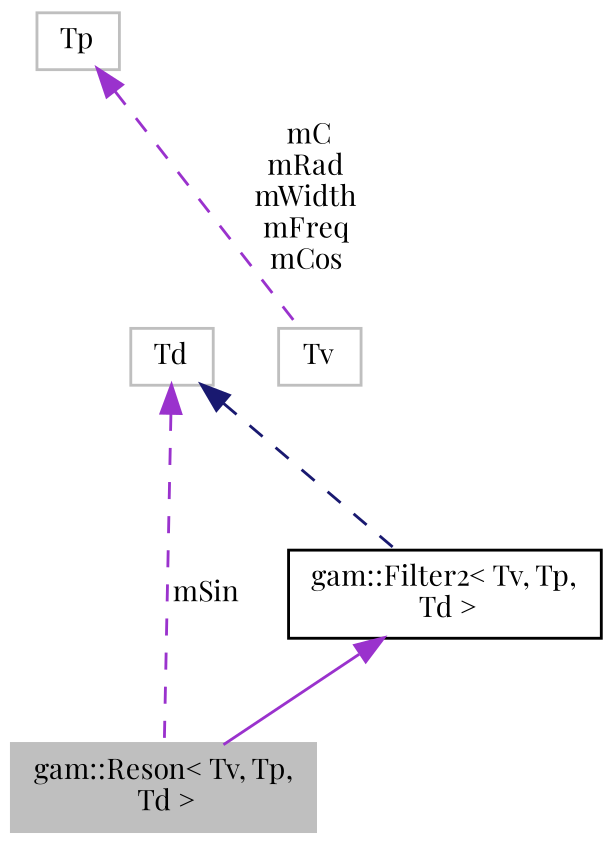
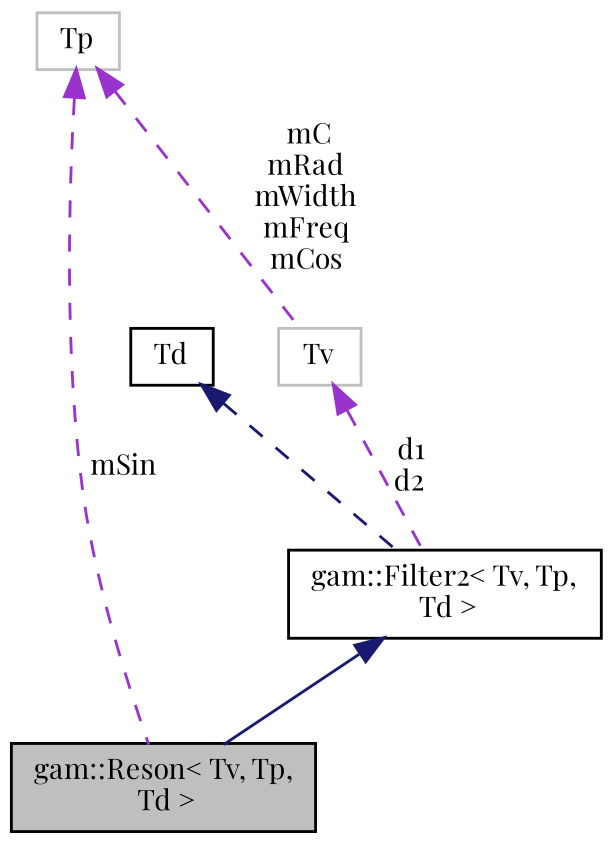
node "Td": color grey75 -> black
edge "gam::Filter2< Tv, Tp, Td >" -> "Tv": added, label "d1 d2"
edge "gam::Reson< Tv, Tp, Td >" -> "Td": now "gam::Reson< Tv, Tp, Td >" -> "Tp"
edge "gam::Reson< Tv, Tp, Td >" -> "gam::Filter2< Tv, Tp, Td >": color darkorchid3 -> midnightblue
node "gam::Reson< Tv, Tp, Td >": color grey75 -> black
